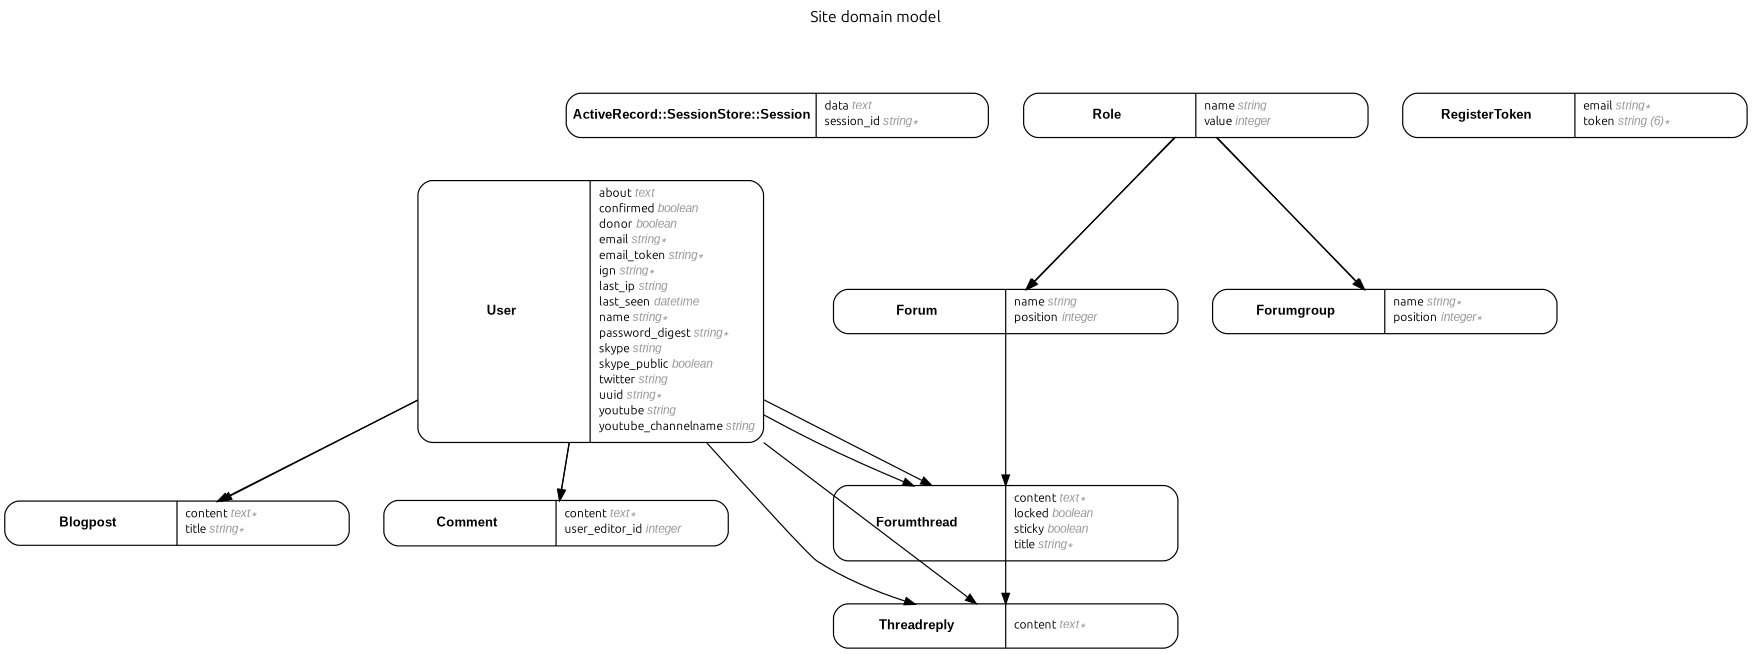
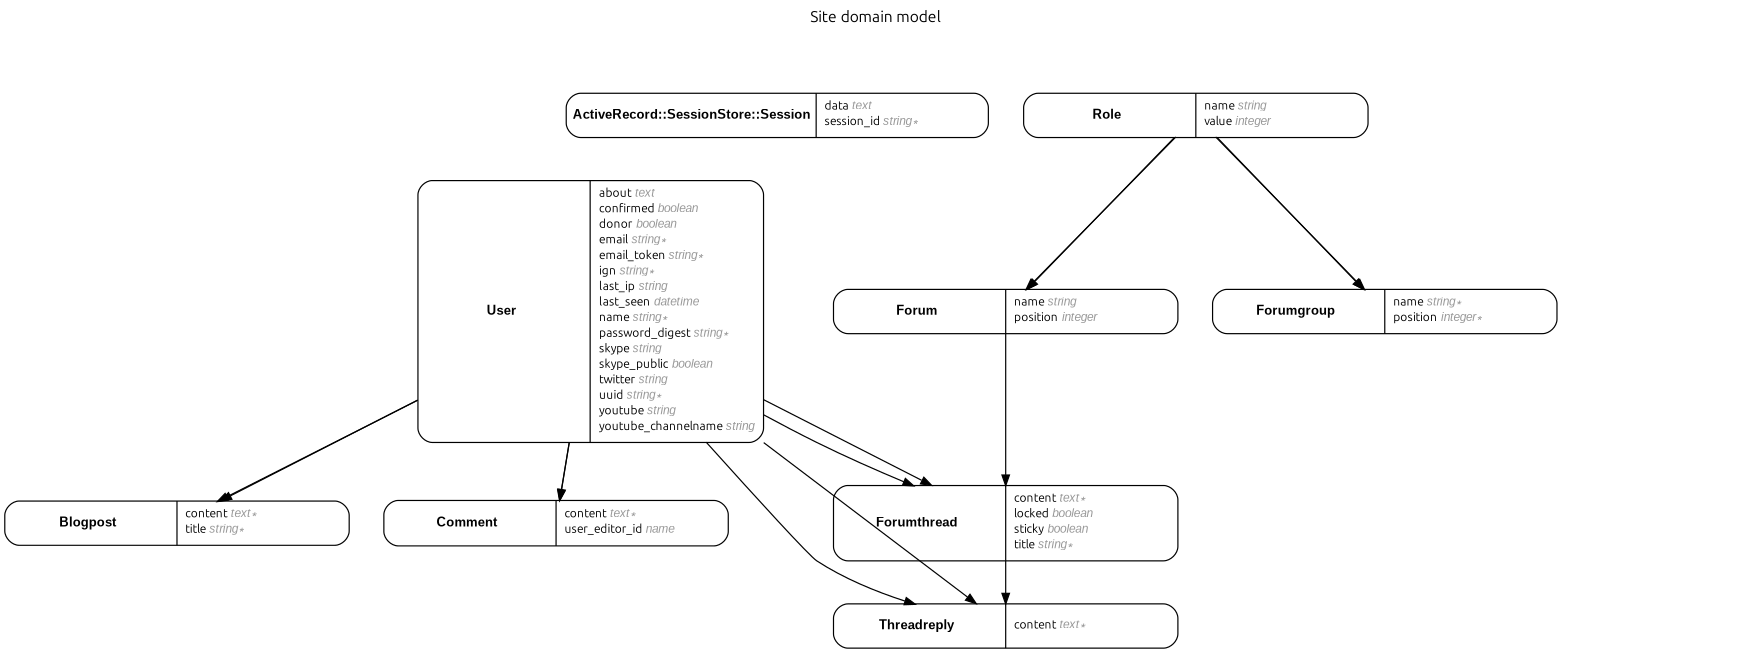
node "RegisterToken": removed
node "Comment": text "integer" -> "name"
